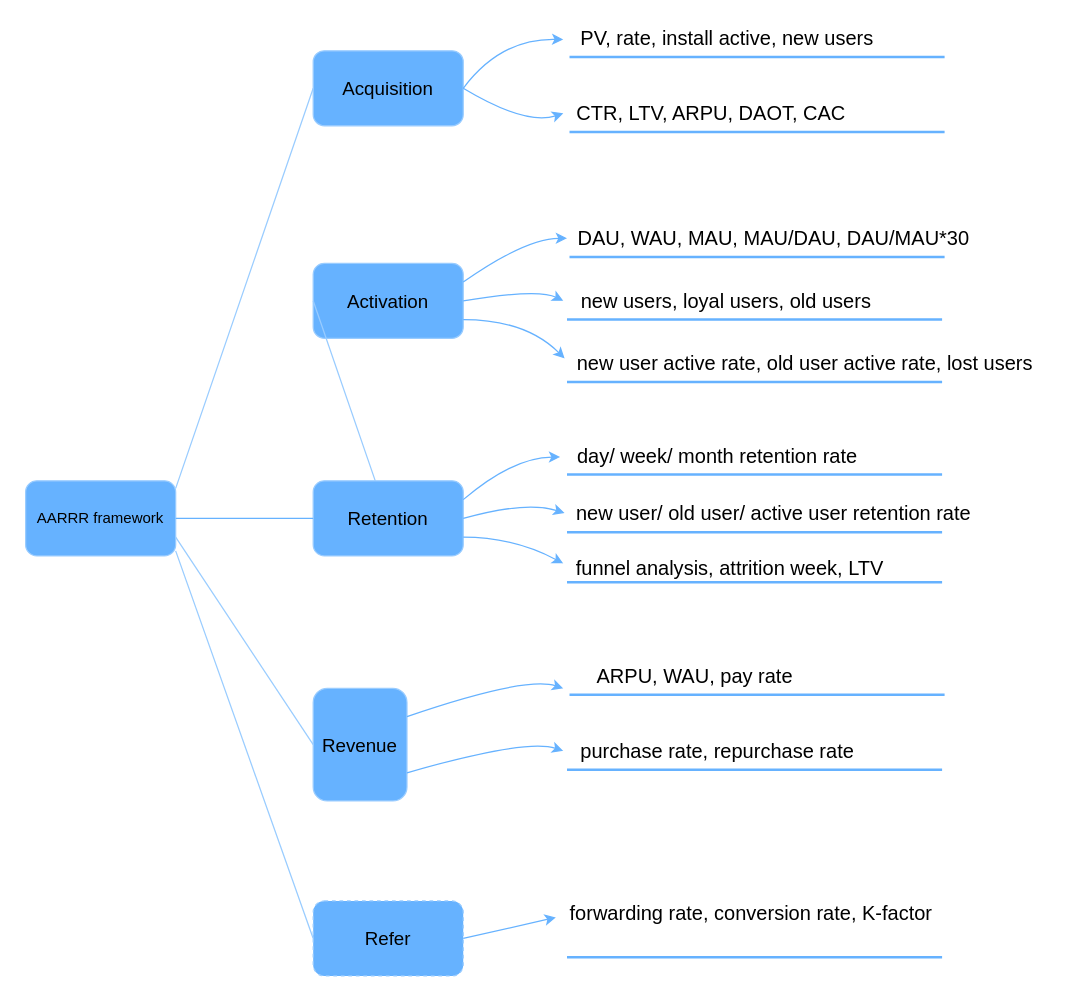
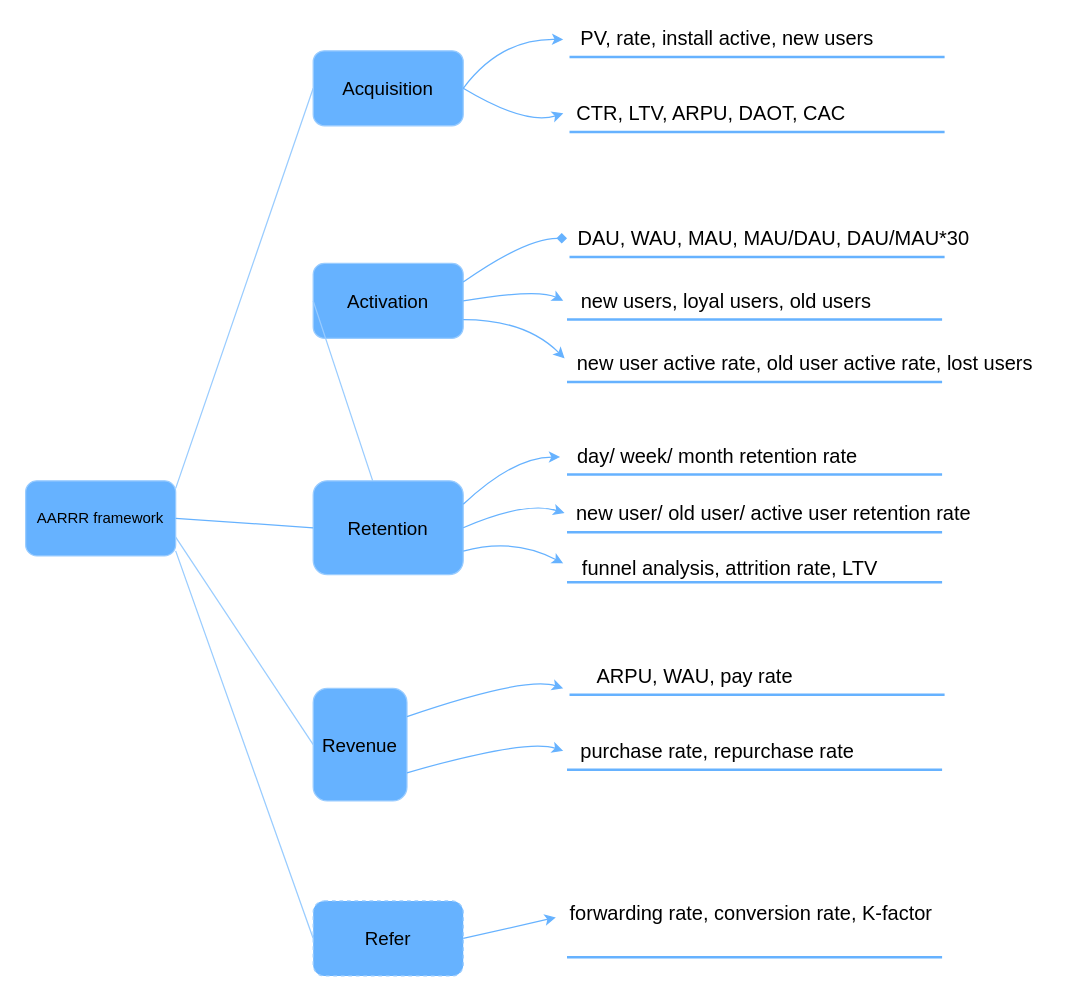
edge "Activation" -> "DAU, WAU, MAU, MAU/DAU, DAU/MAU*30": arrowhead classic -> diamond
node "Retention": size 150x75 -> 150x94
node "funnel analysis, attrition week, LTV": label "funnel analysis, attrition week, LTV" -> "funnel analysis, attrition rate, LTV"
